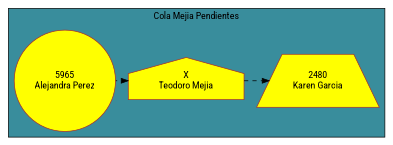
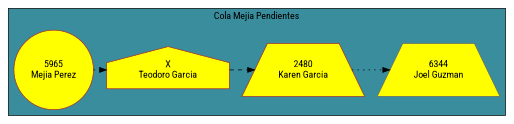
node "6344 Joel Guzman": added
node "5965 Alejandra Perez": label "5965 Alejandra Perez" -> "5965 Mejia Perez"
node "X Teodoro Mejia": label "X Teodoro Mejia" -> "X Teodoro Garcia"
